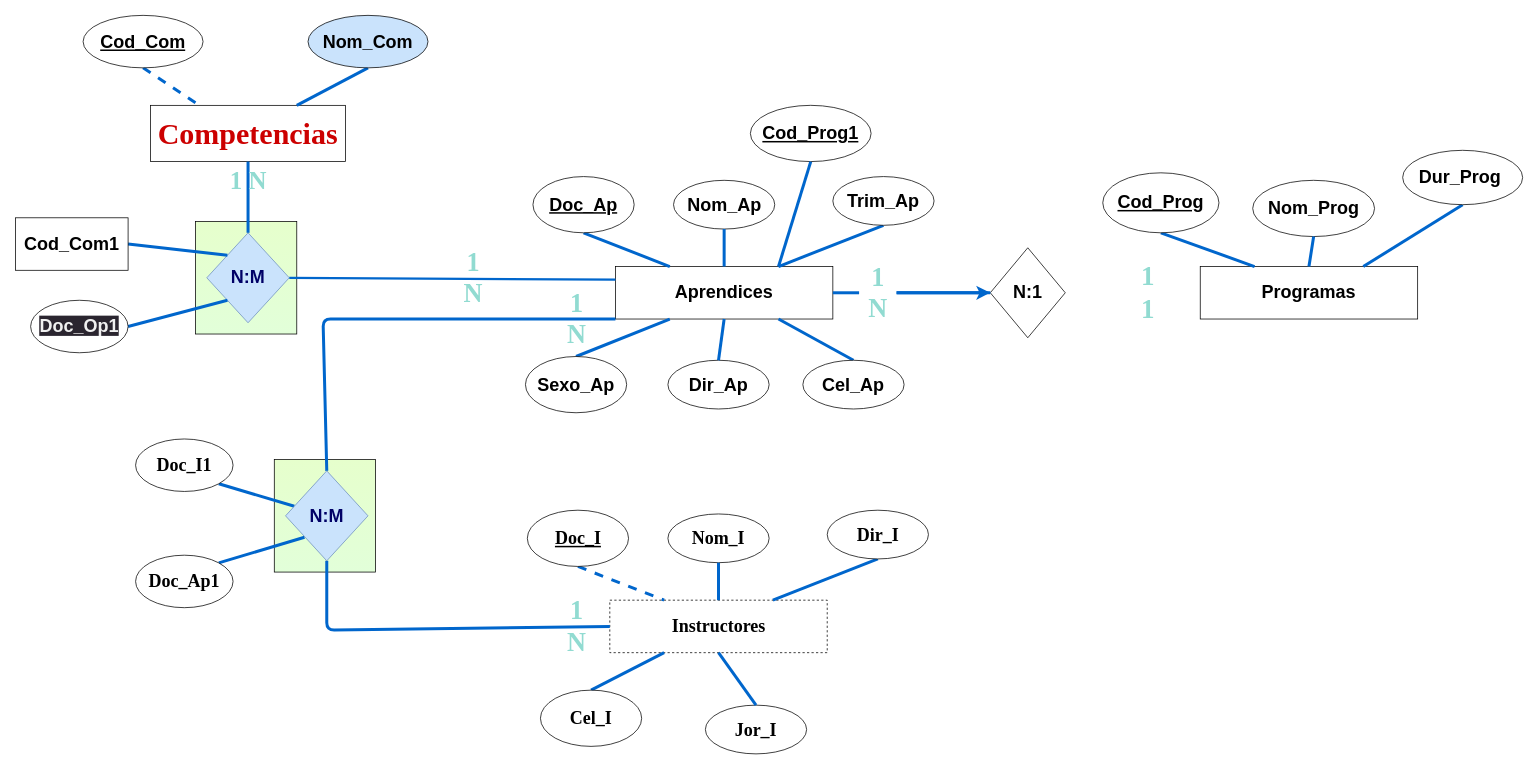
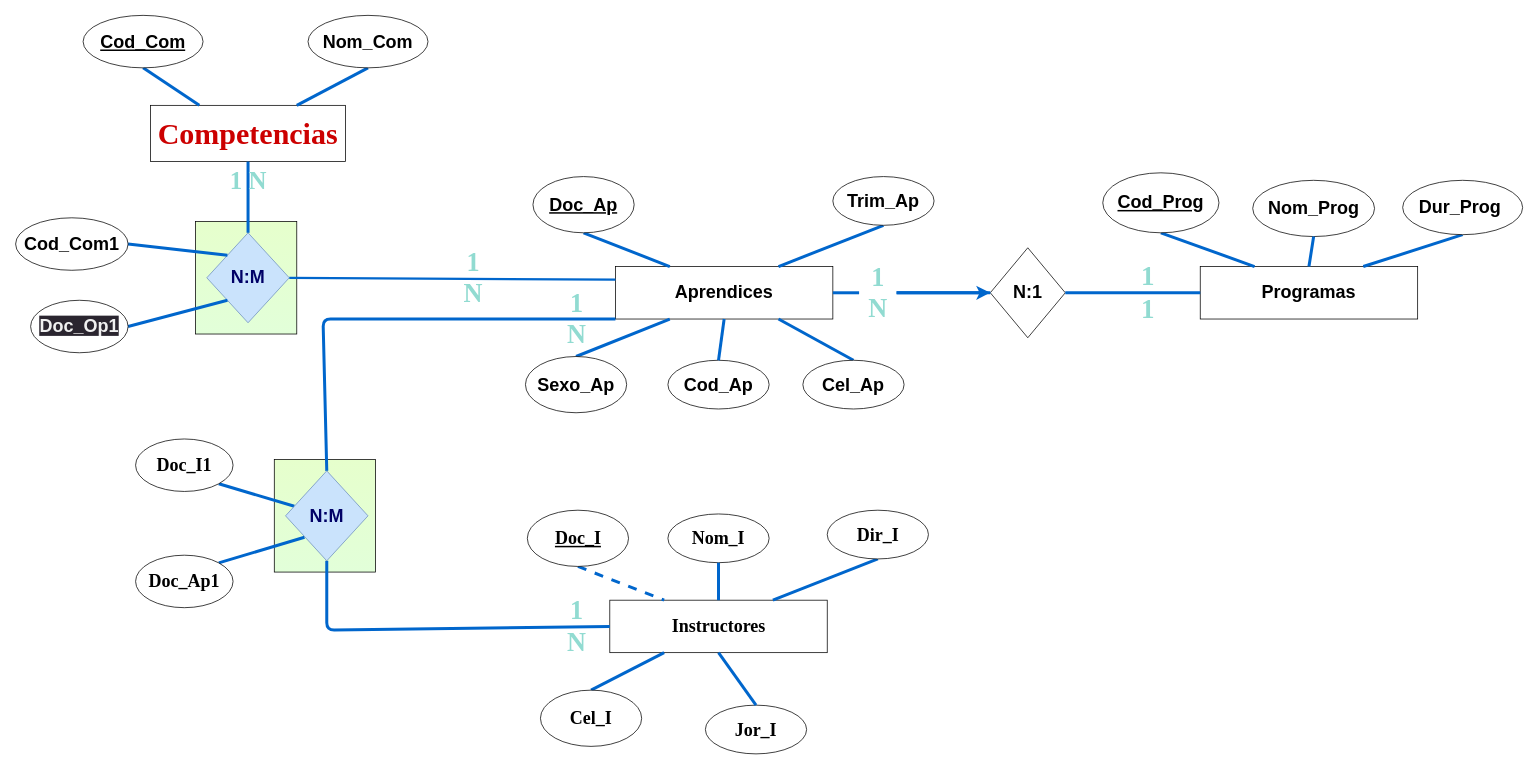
node "Nom_Com": fillcolor #cae3fc -> #ffffff
edge "Cod_Com" -- "Competencias": style dashed -> solid
node "Cod_Prog1": removed
node "Dur_Prog": moved (1463, 178) -> (1463, 208)
node "Nom_Ap": removed
edge "Cod_Prog1" -- "Aprendices": removed
node "Cod_Com1": shape rectangle -> ellipse
edge "Nom_Ap" -- "Aprendices": removed
edge "N:1" -- "Programas": added
node "Dir_Ap": label "Dir_Ap" -> "Cod_Ap"
node "Instructores": style dashed -> solid
